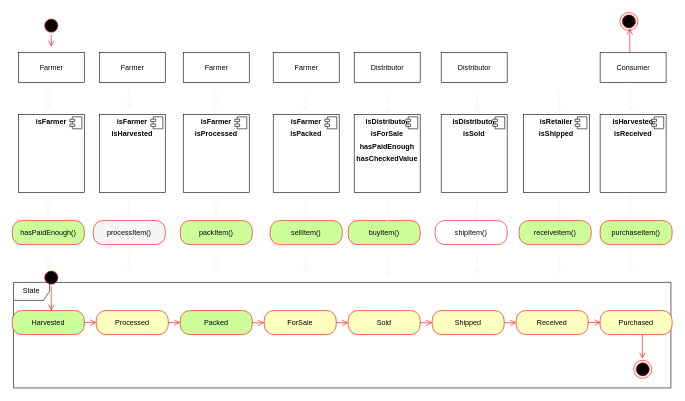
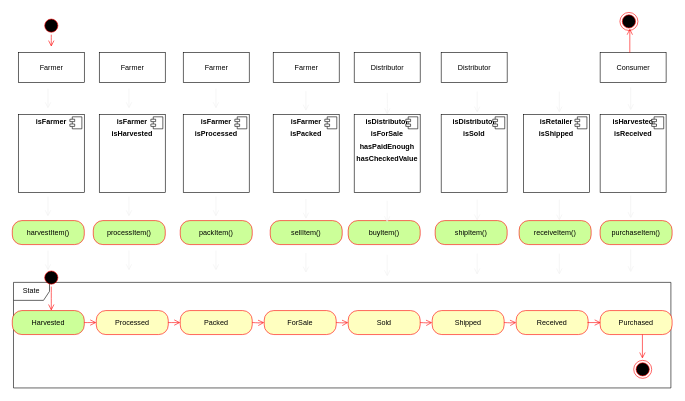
node "hasPaidEnough()": label "hasPaidEnough()" -> "harvestItem()"
node "processItem()": fillcolor #f5f5f5 -> #ccff99
node "shipItem()": fillcolor #ffffff -> #ccff99
node "Packed": fillcolor #ccff99 -> #ffffc0
